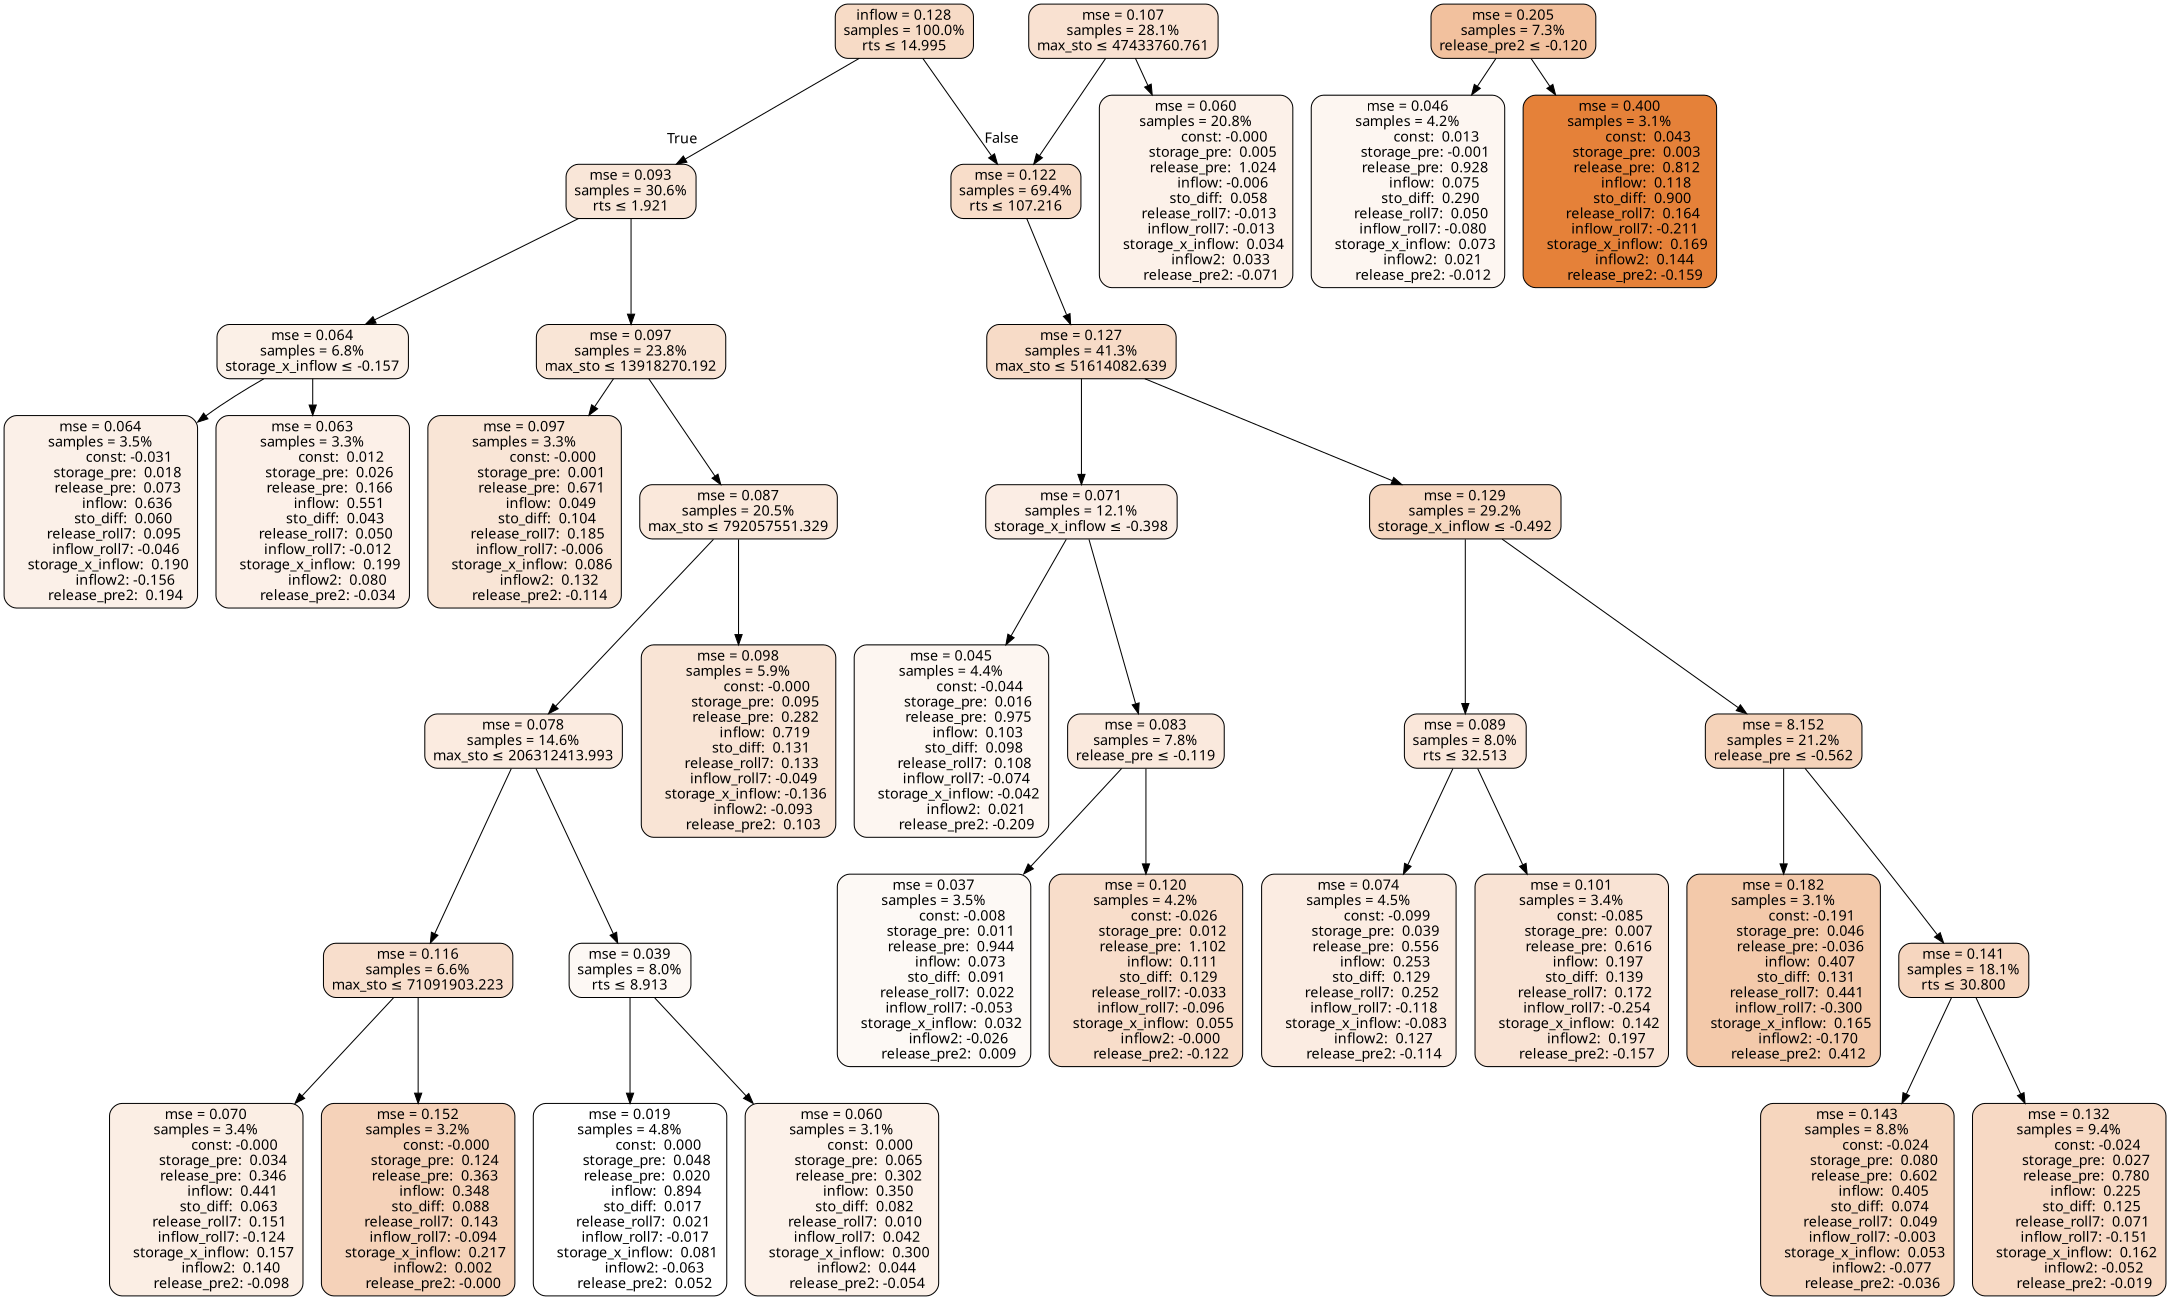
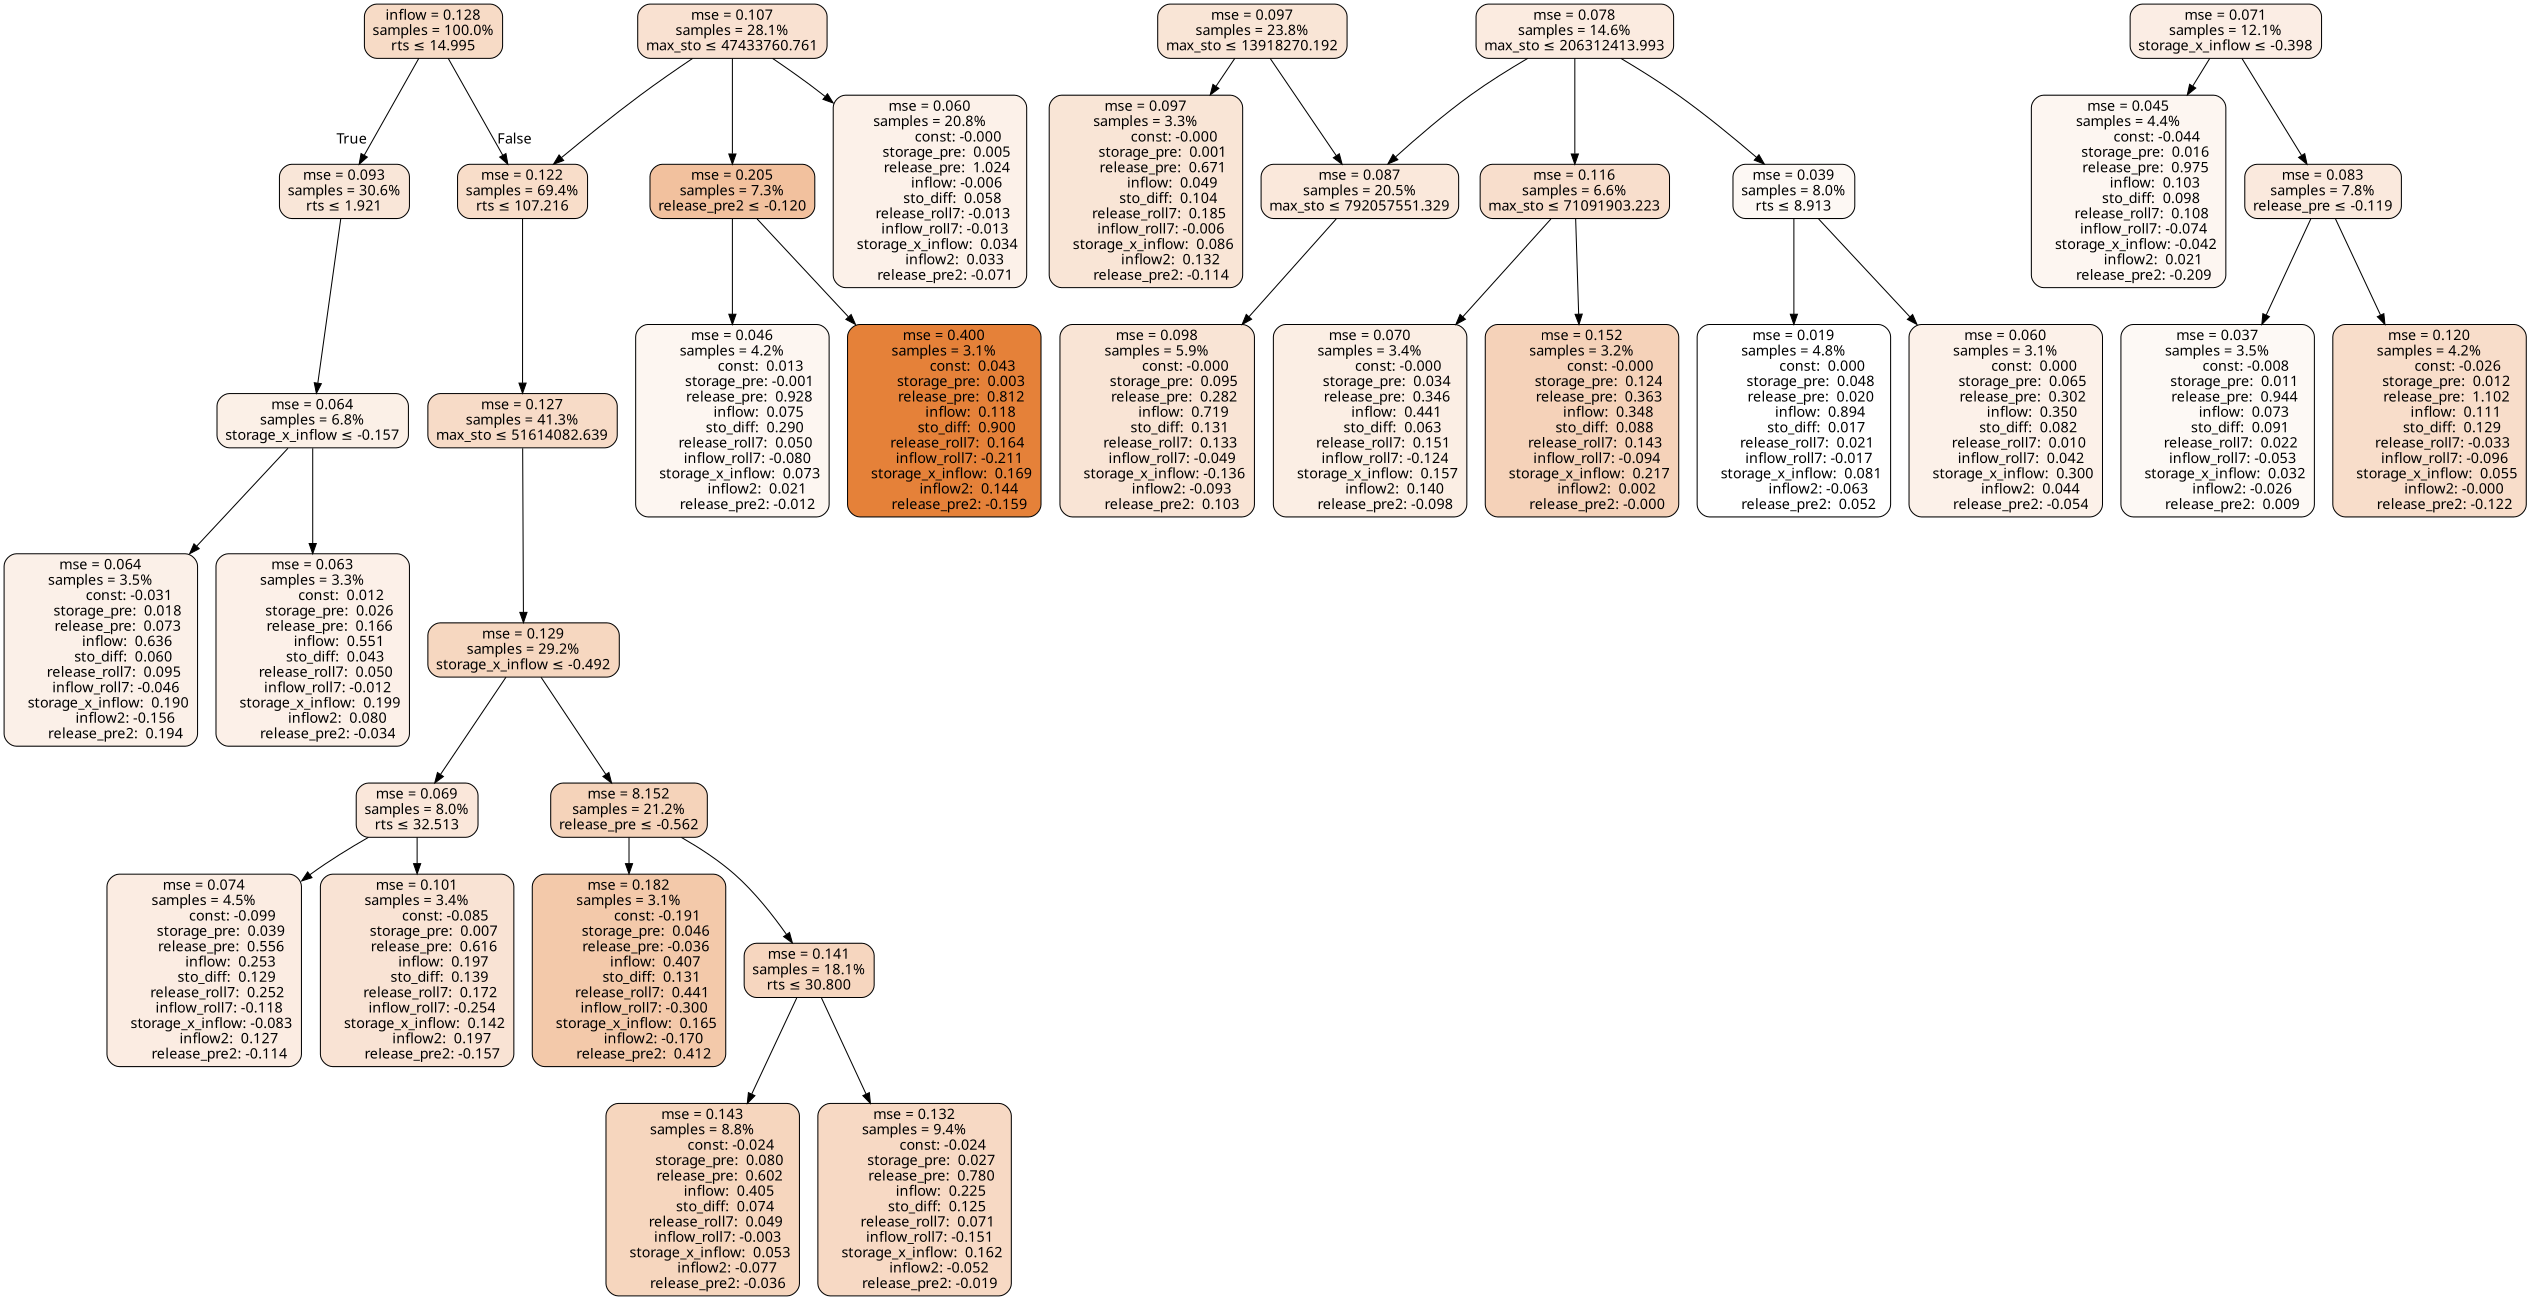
edge "mse = 0.107 samples = 28.1% max_sto ≤ 47433760.761" -> "mse = 0.205 samples = 7.3% release_pre2 ≤ -0.120": added
edge "mse = 0.093 samples = 30.6% rts ≤ 1.921" -> "mse = 0.097 samples = 23.8% max_sto ≤ 13918270.192": removed
edge "mse = 0.127 samples = 41.3% max_sto ≤ 51614082.639" -> "mse = 0.071 samples = 12.1% storage_x_inflow ≤ -0.398": removed
edge "mse = 0.087 samples = 20.5% max_sto ≤ 792057551.329" -> "mse = 0.078 samples = 14.6% max_sto ≤ 206312413.993": reversed
node "mse = 0.089 samples = 8.0% rts ≤ 32.513": label "mse = 0.089 samples = 8.0% rts ≤ 32.513" -> "mse = 0.069 samples = 8.0% rts ≤ 32.513"
